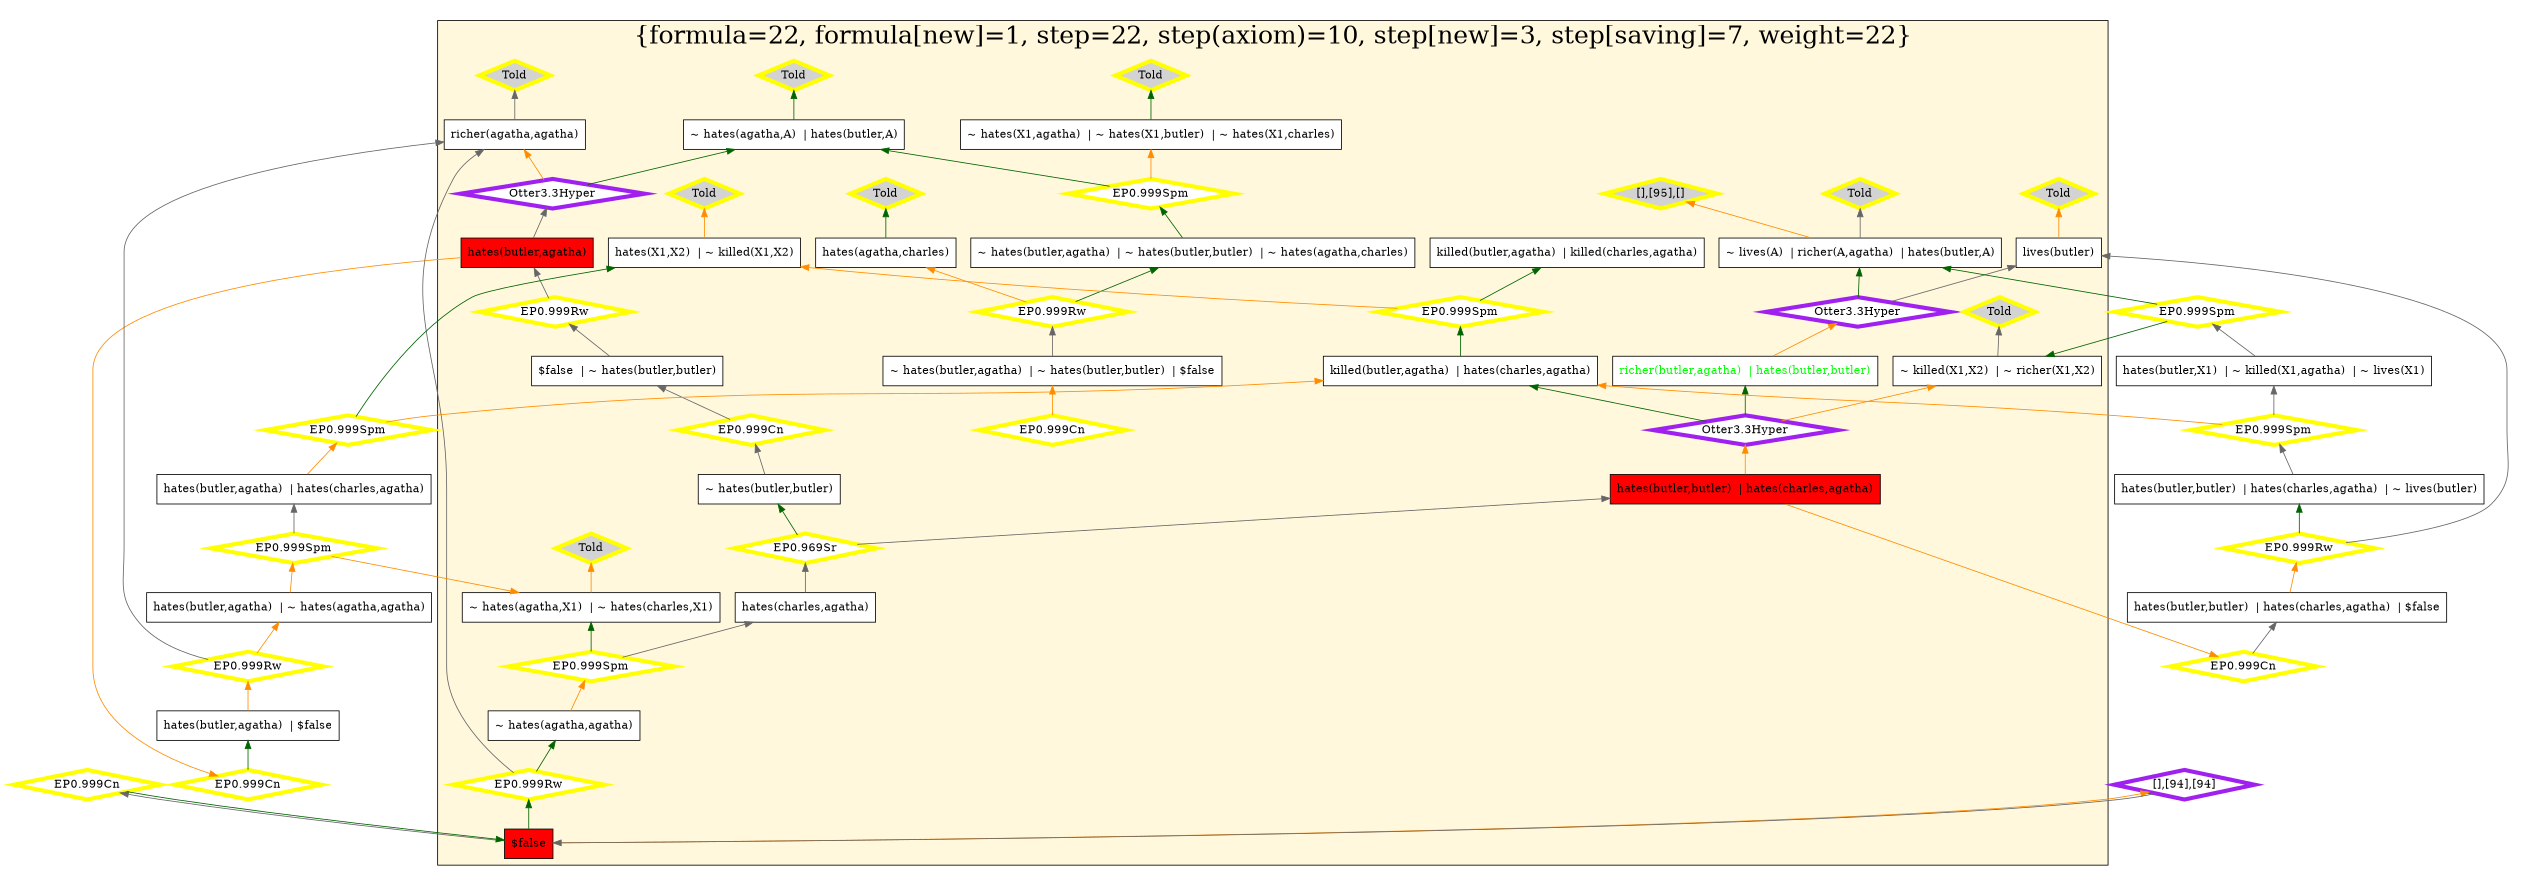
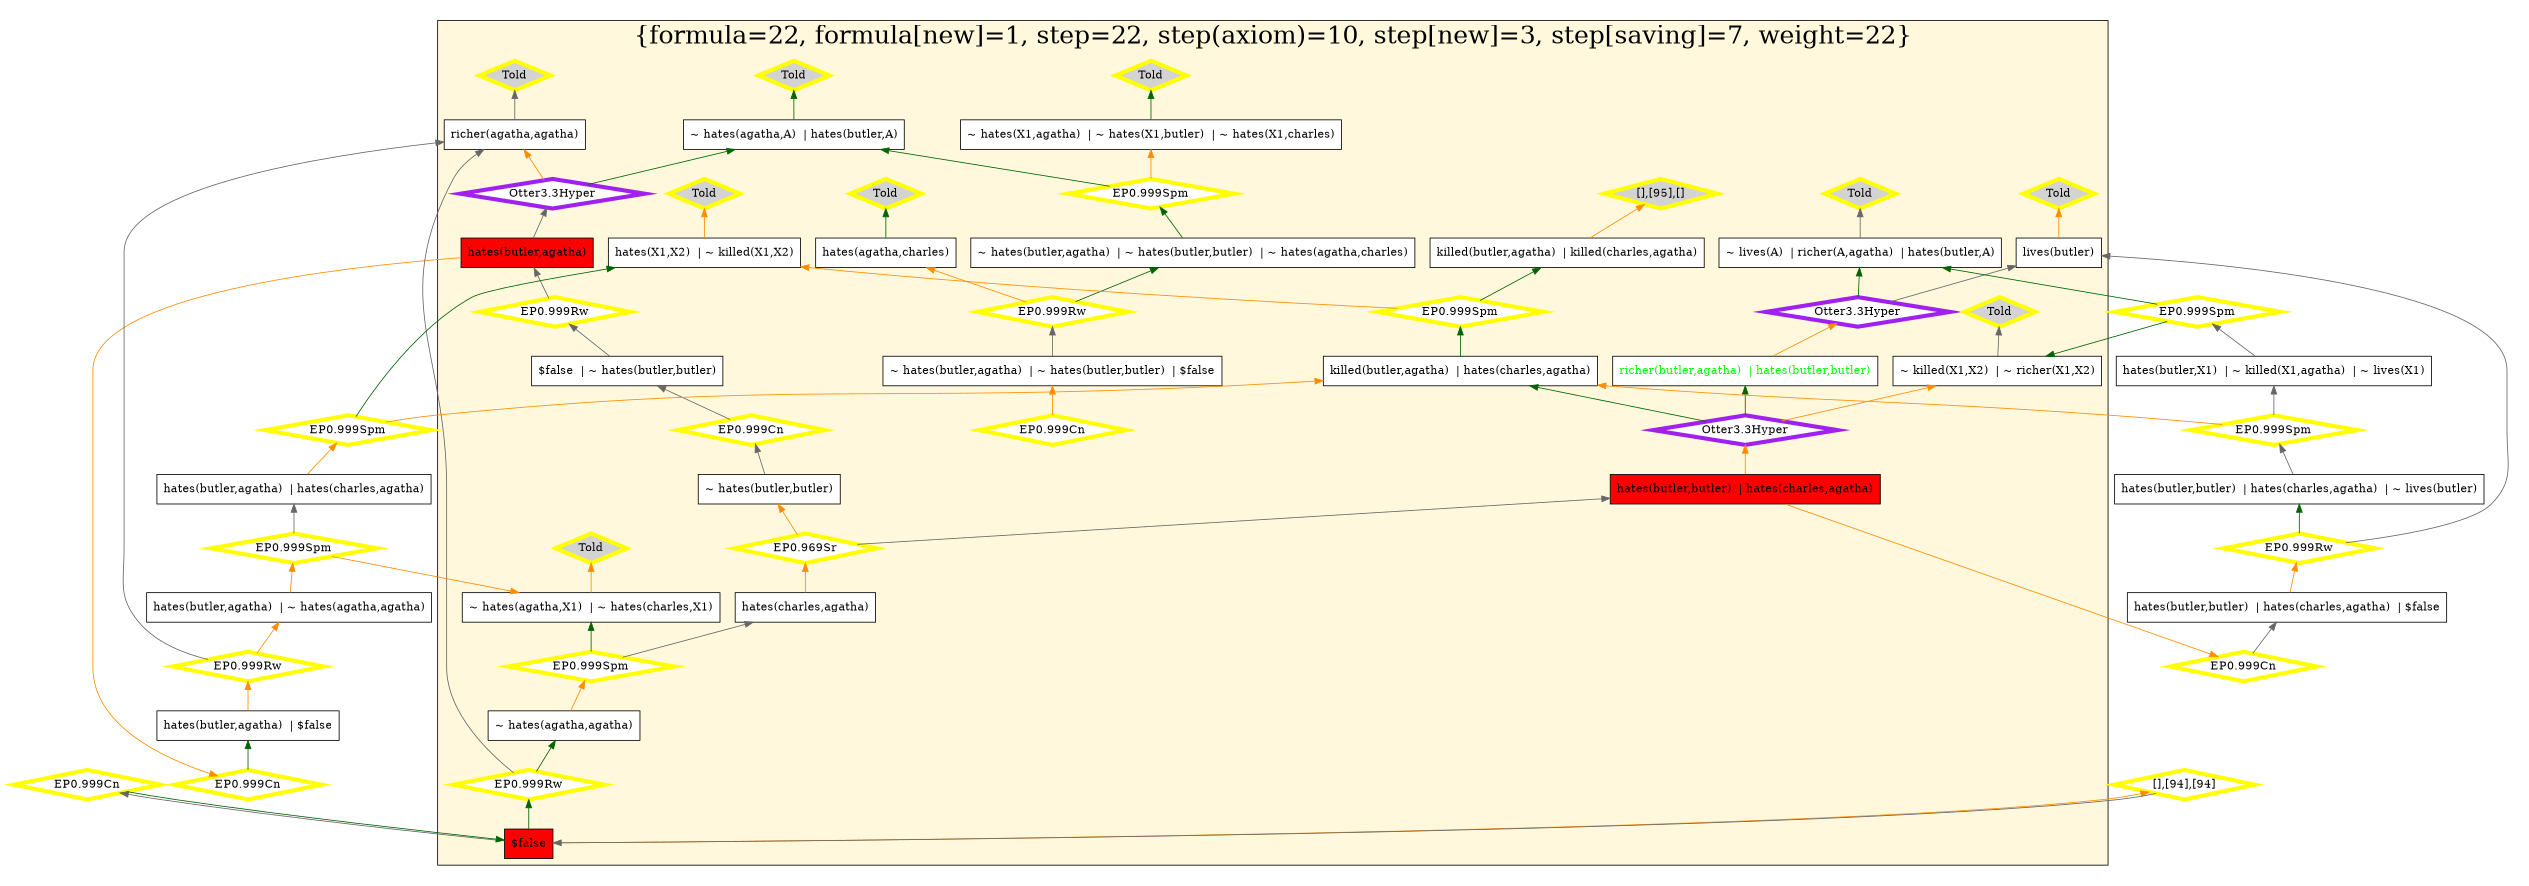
edge "~ lives(A)  | richer(A,agatha)  | hates(butler,A)" -> "[],[95],[]": now "killed(butler,agatha)  | killed(charles,agatha)" -> "[],[95],[]"
edge "EP0.969Sr" -> "~ hates(butler,butler)": color darkgreen -> darkorange
edge "hates(charles,agatha)" -> "EP0.969Sr": color gray40 -> darkorange
node "[],[94],[94]": color purple -> yellow
